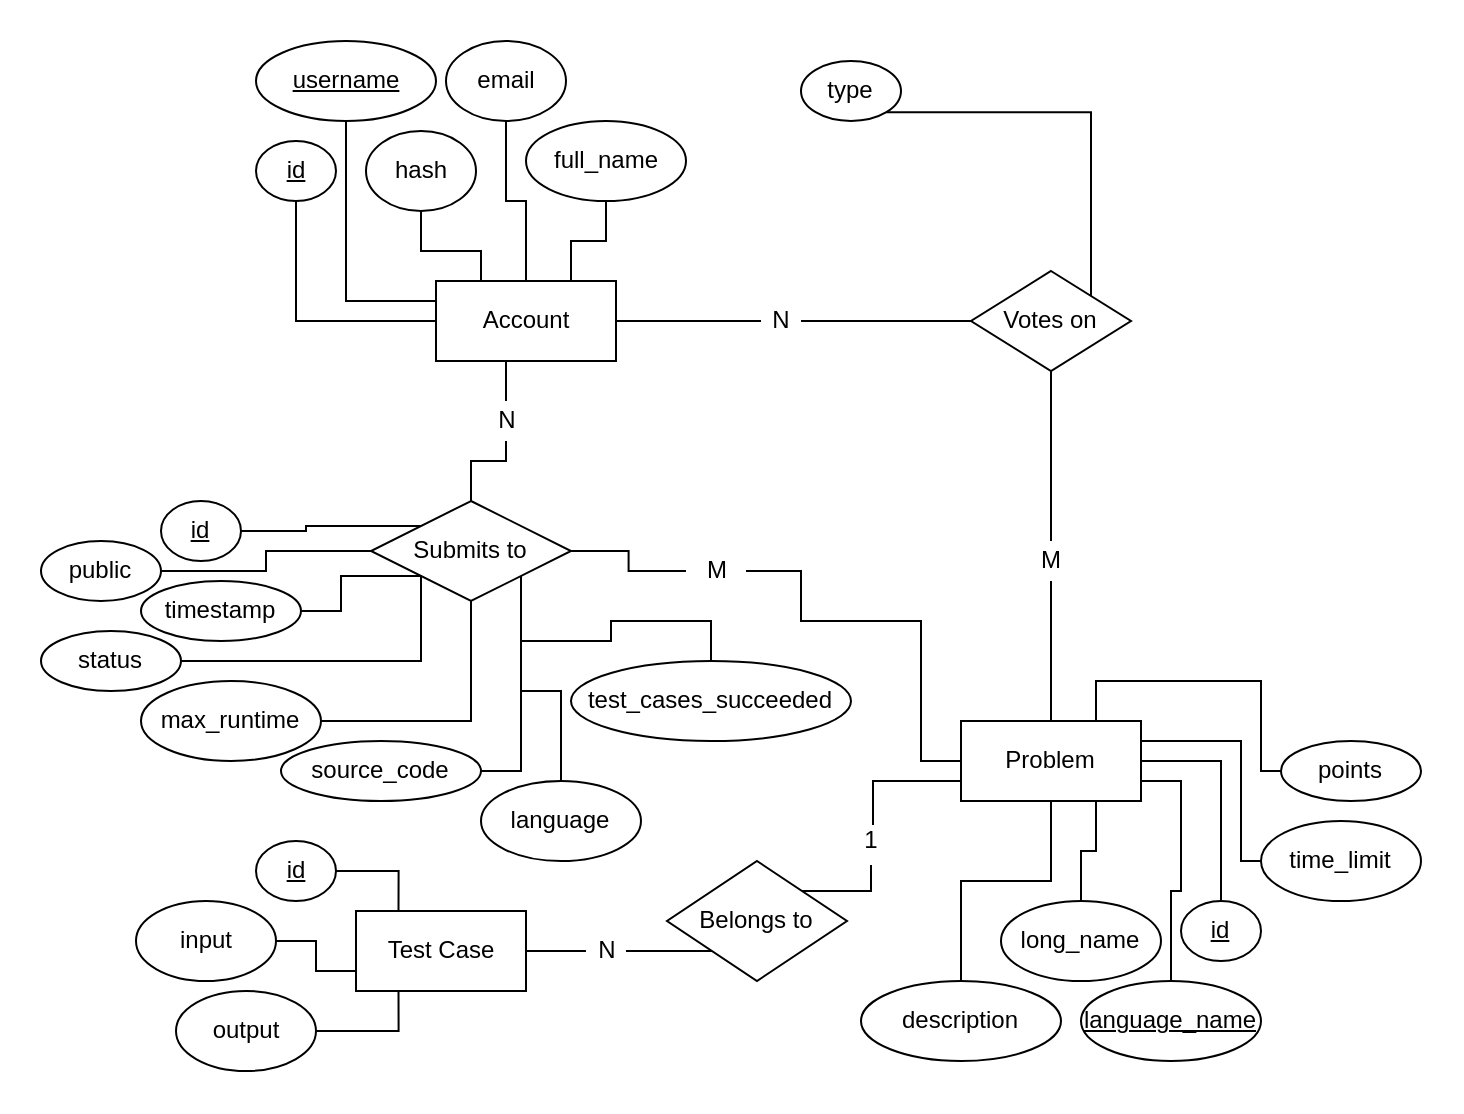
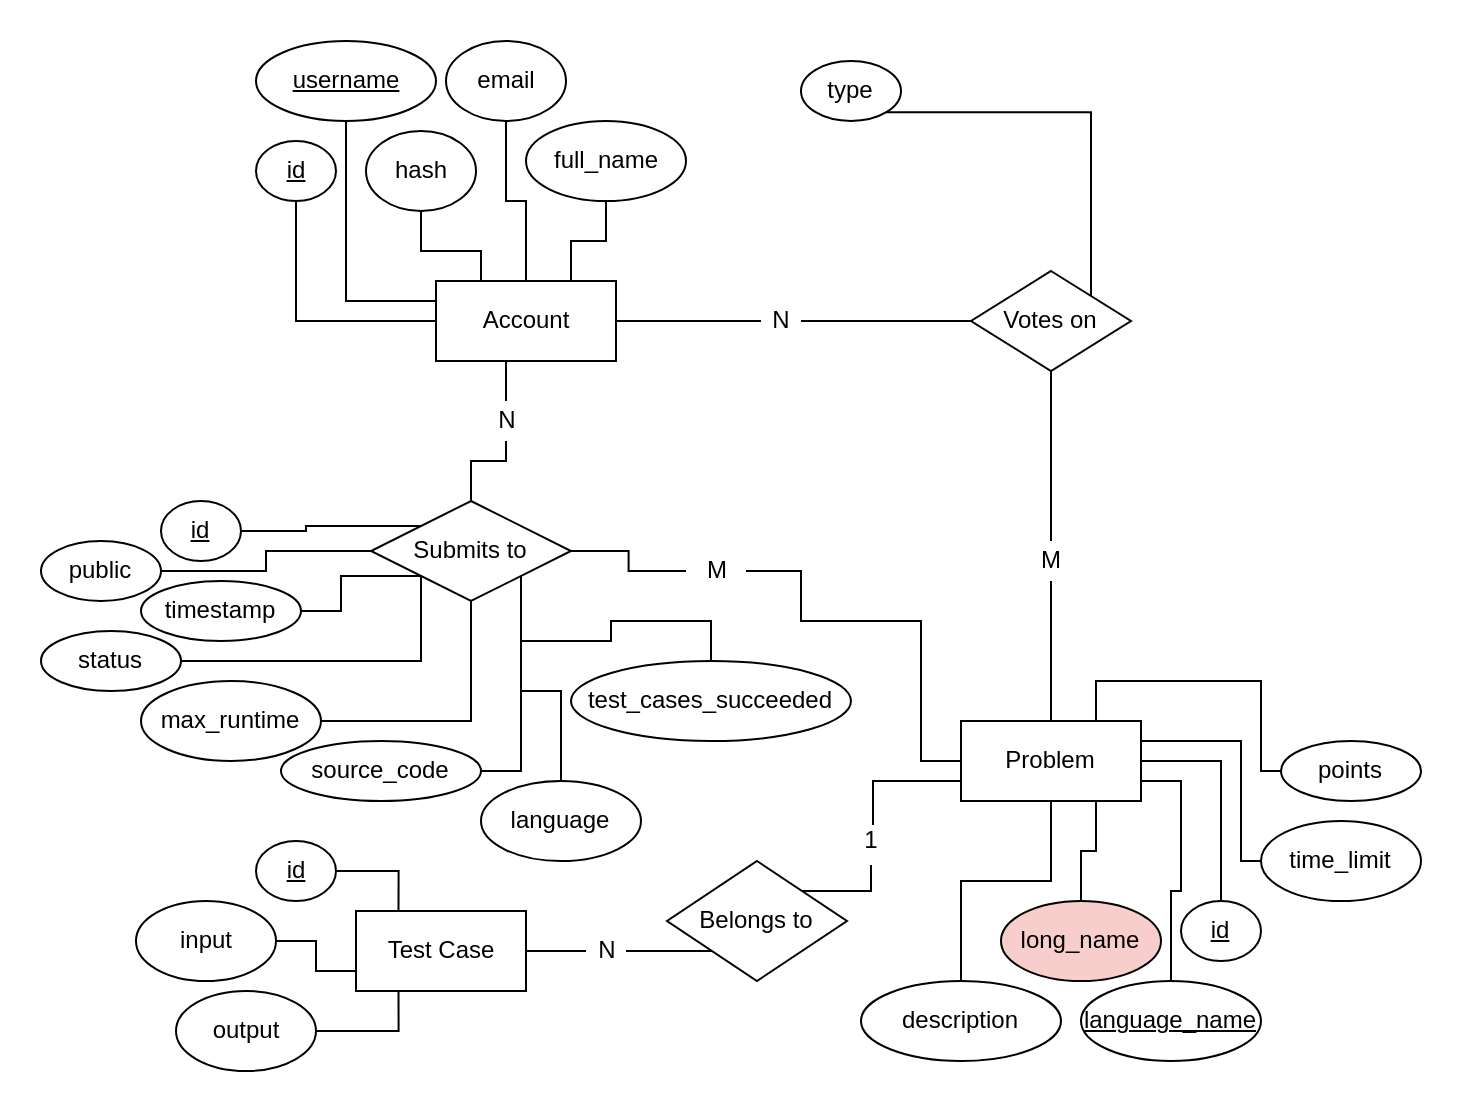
node "long_name": fillcolor #ffffff -> #f8cecc
